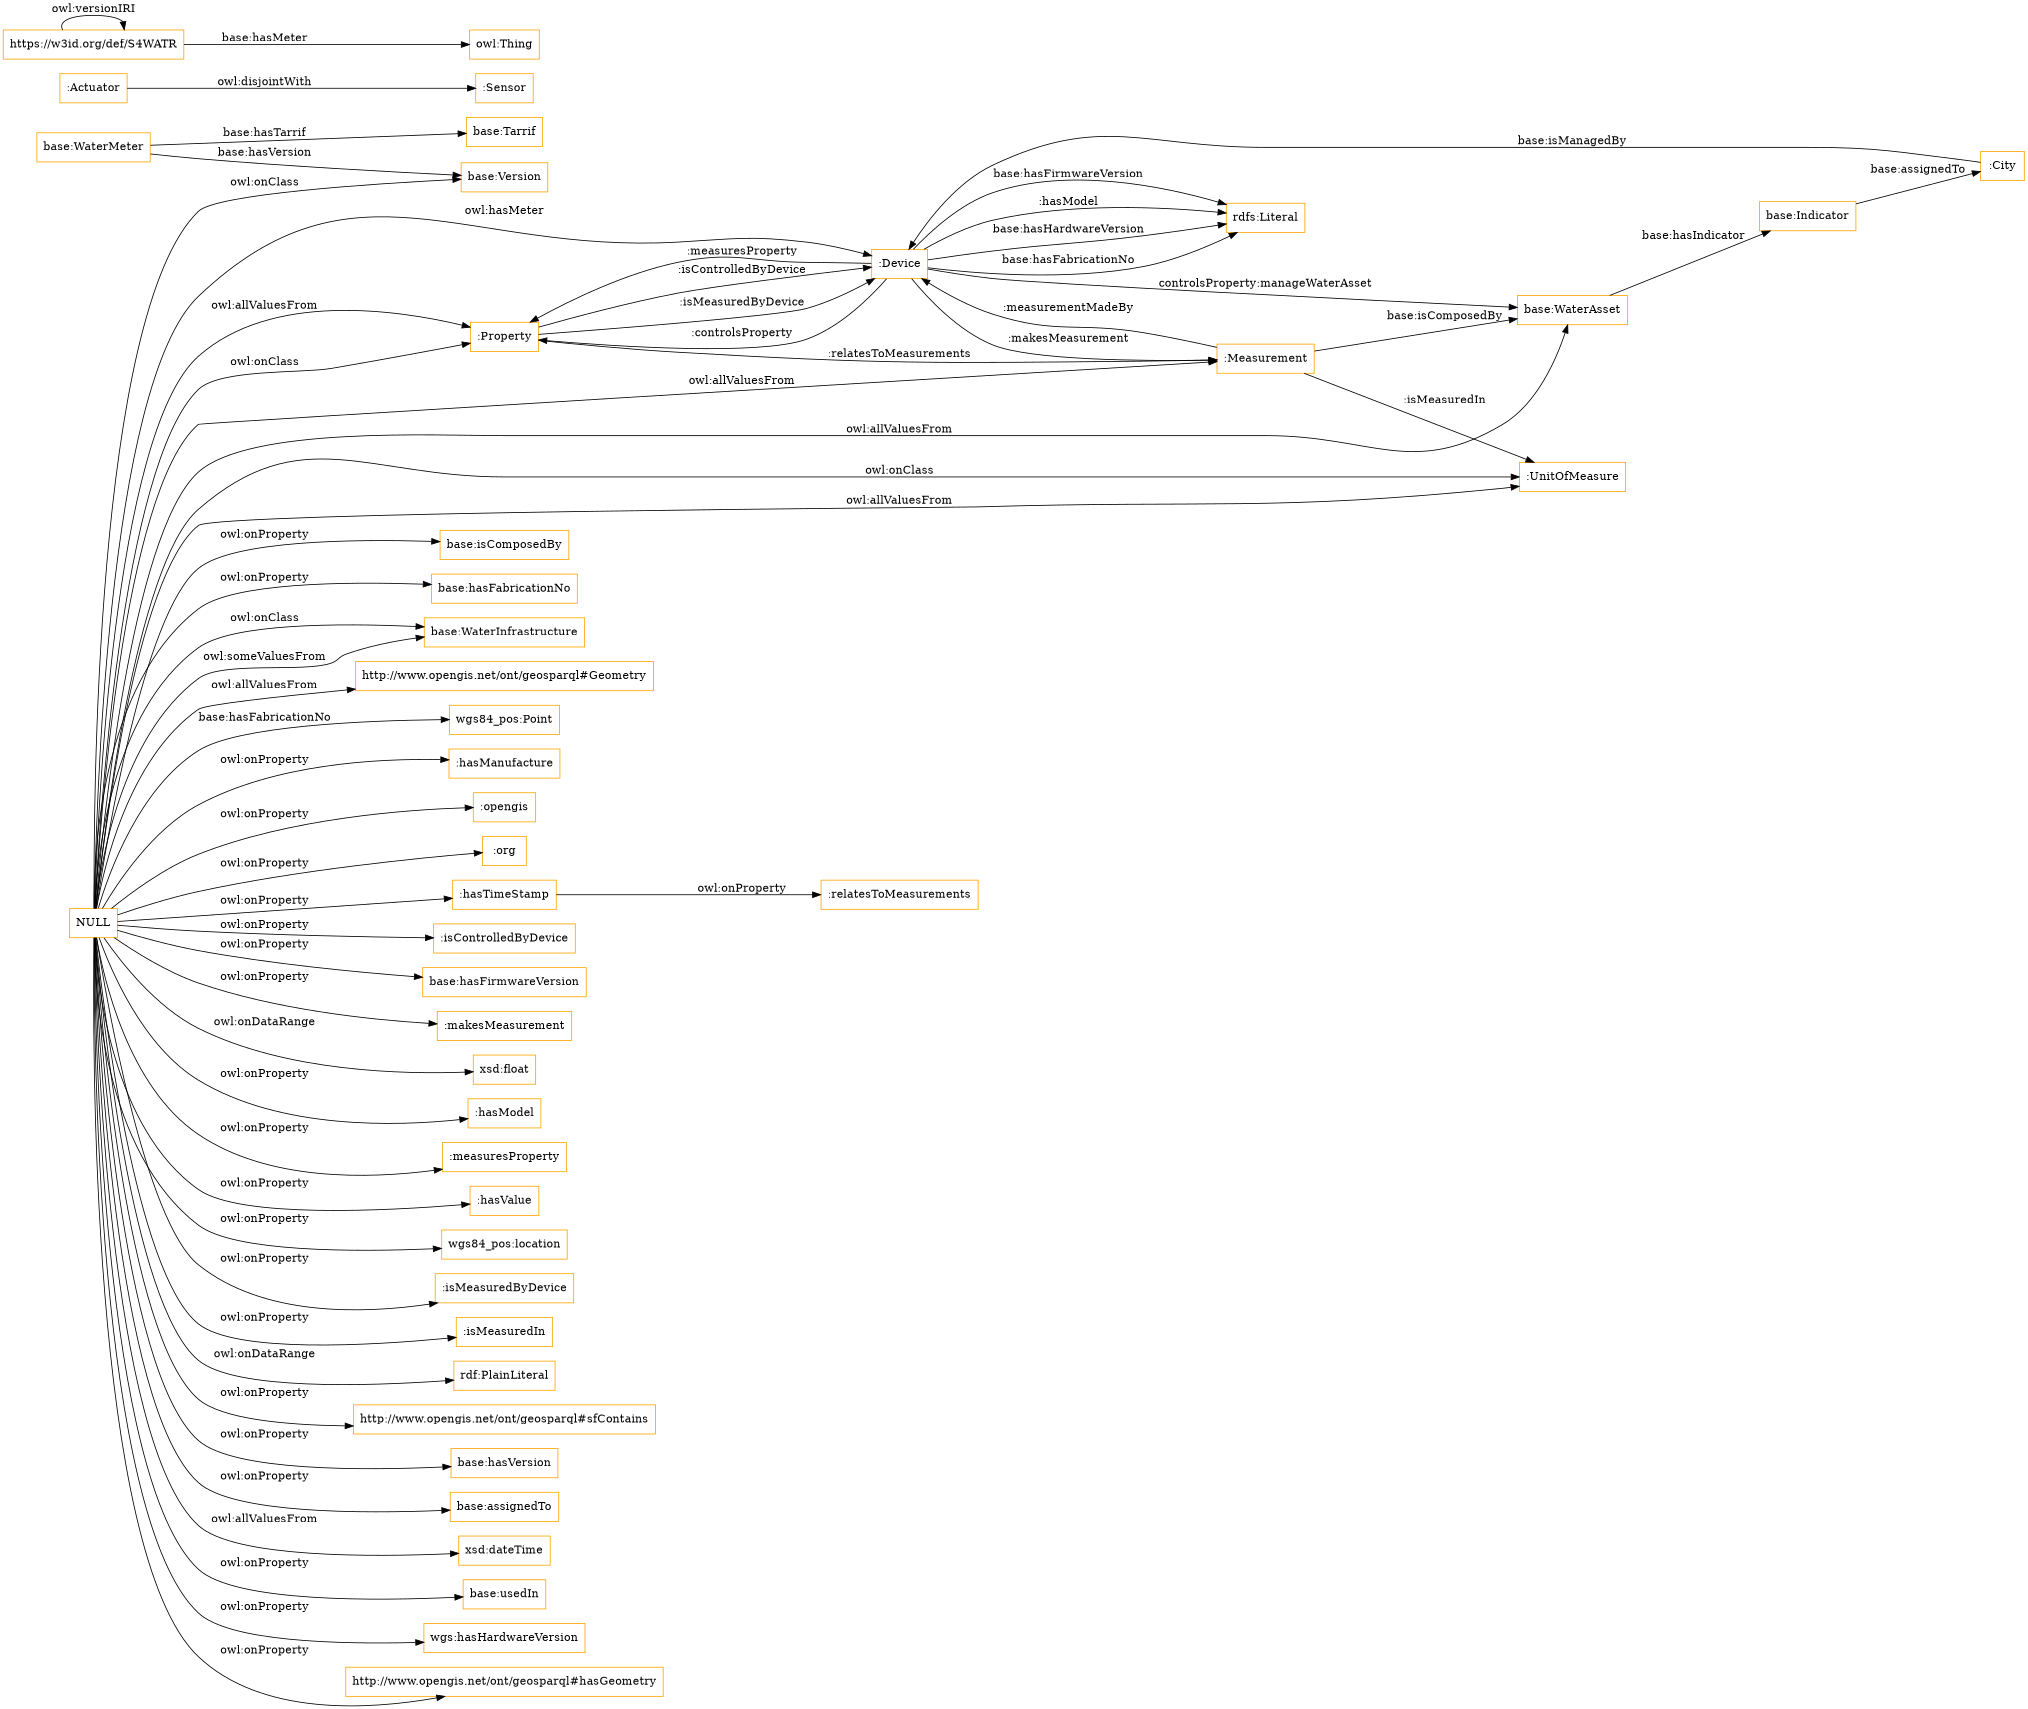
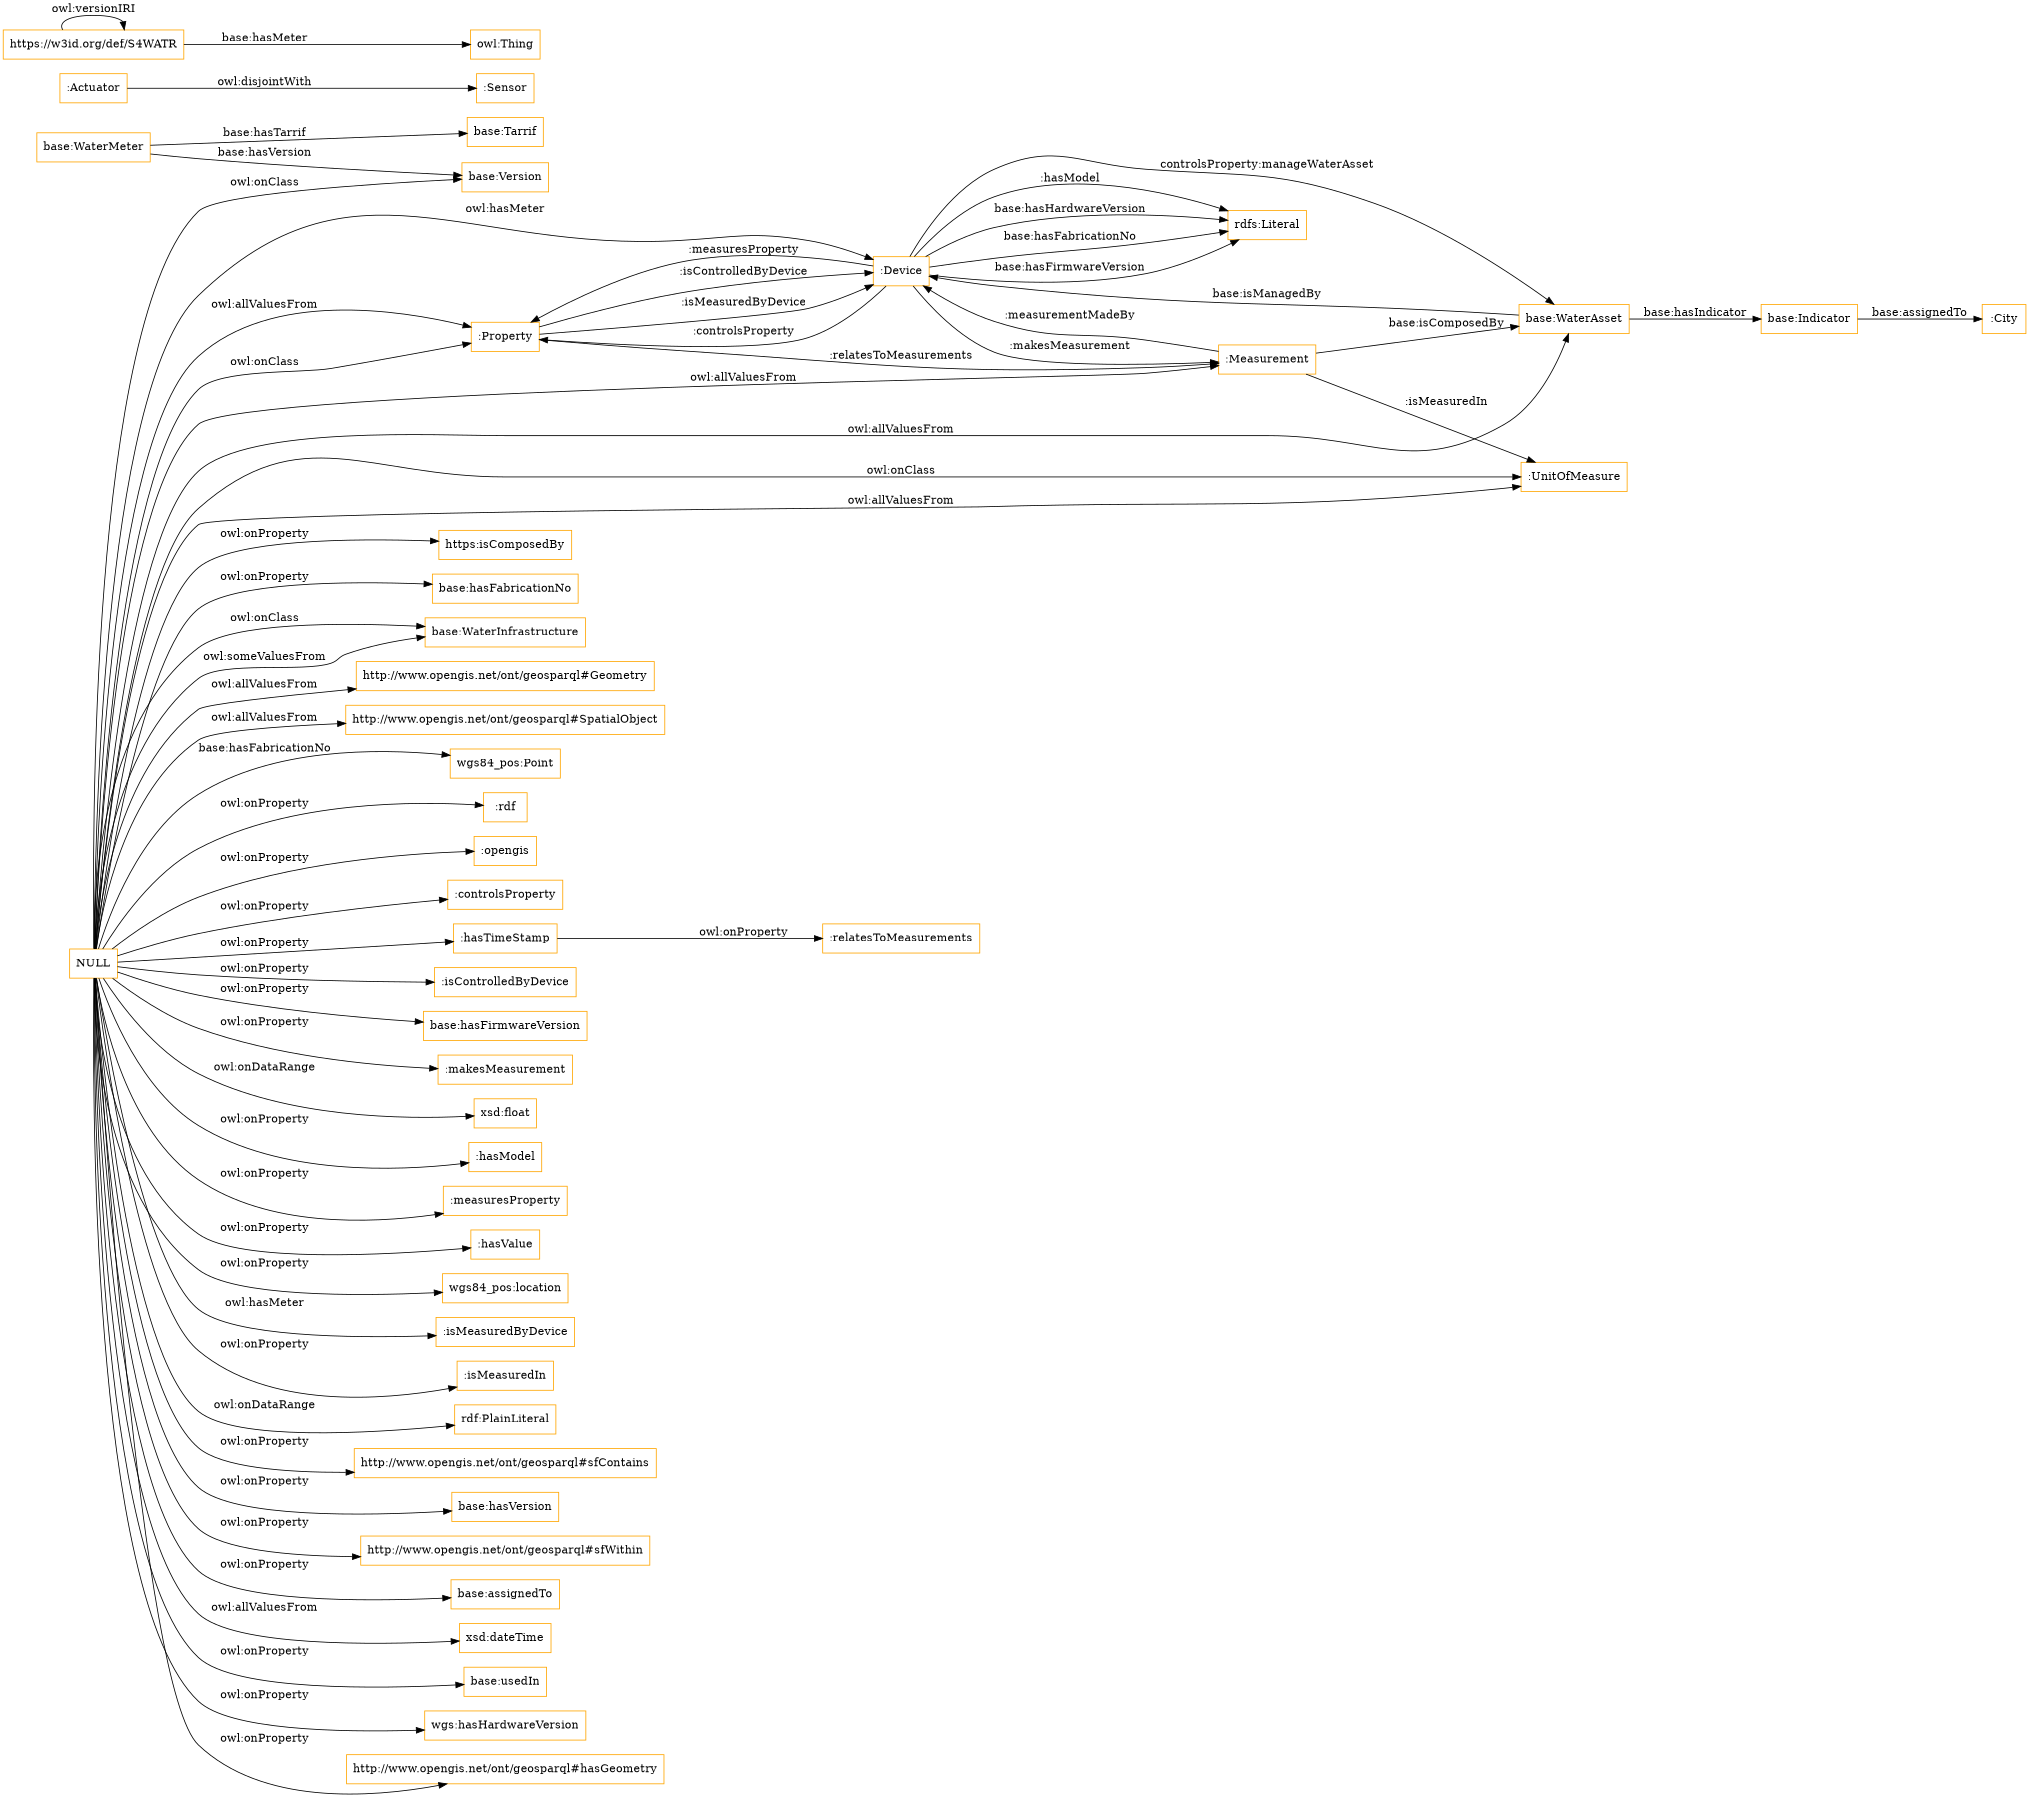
edge ":City" -> ":Device": now "base:WaterAsset" -> ":Device"
node "base:isComposedBy": label "base:isComposedBy" -> "https:isComposedBy"
node "http://www.opengis.net/ont/geosparql#SpatialObject": added
node ":hasManufacture": label ":hasManufacture" -> ":rdf"
node ":org": label ":org" -> ":controlsProperty"
edge "NULL" -> ":isMeasuredByDevice": label "owl:onProperty" -> "owl:hasMeter"
node "http://www.opengis.net/ont/geosparql#sfWithin": added
